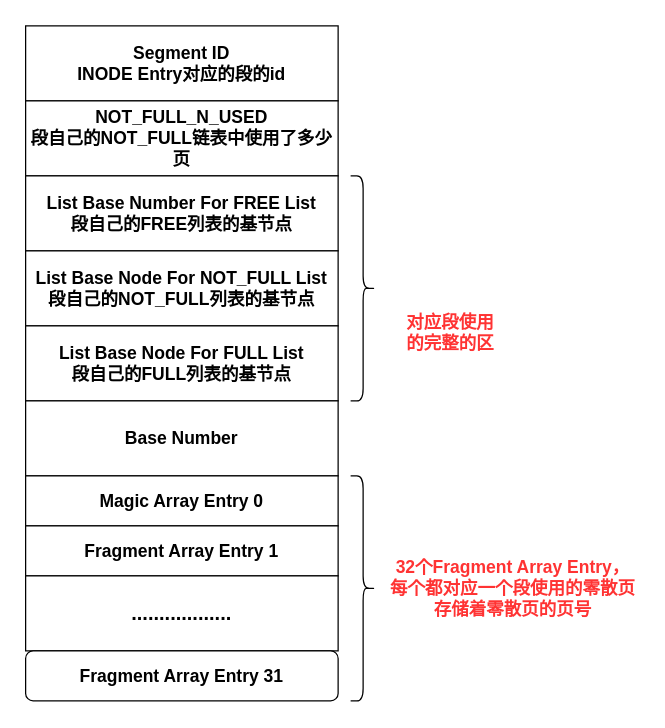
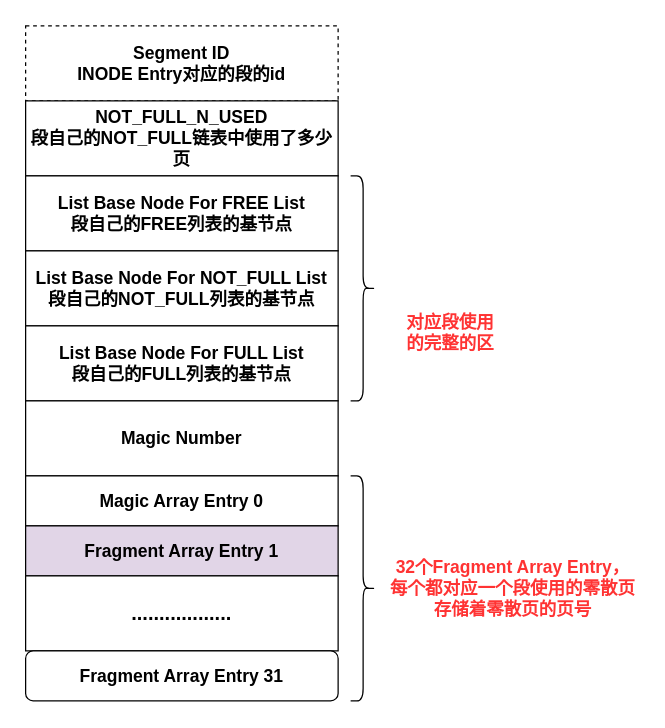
node "Segment ID INODE Entry对应的段的id": style solid -> dashed
node "List Base Number For FREE List 段自己的FREE列表的基节点": label "List Base Number For FREE List 段自己的FREE列表的基节点" -> "List Base Node For FREE List 段自己的FREE列表的基节点"
node "Base Number": label "Base Number" -> "Magic Number"
node "Fragment Array Entry 1": fillcolor #ffffff -> #e1d5e7
